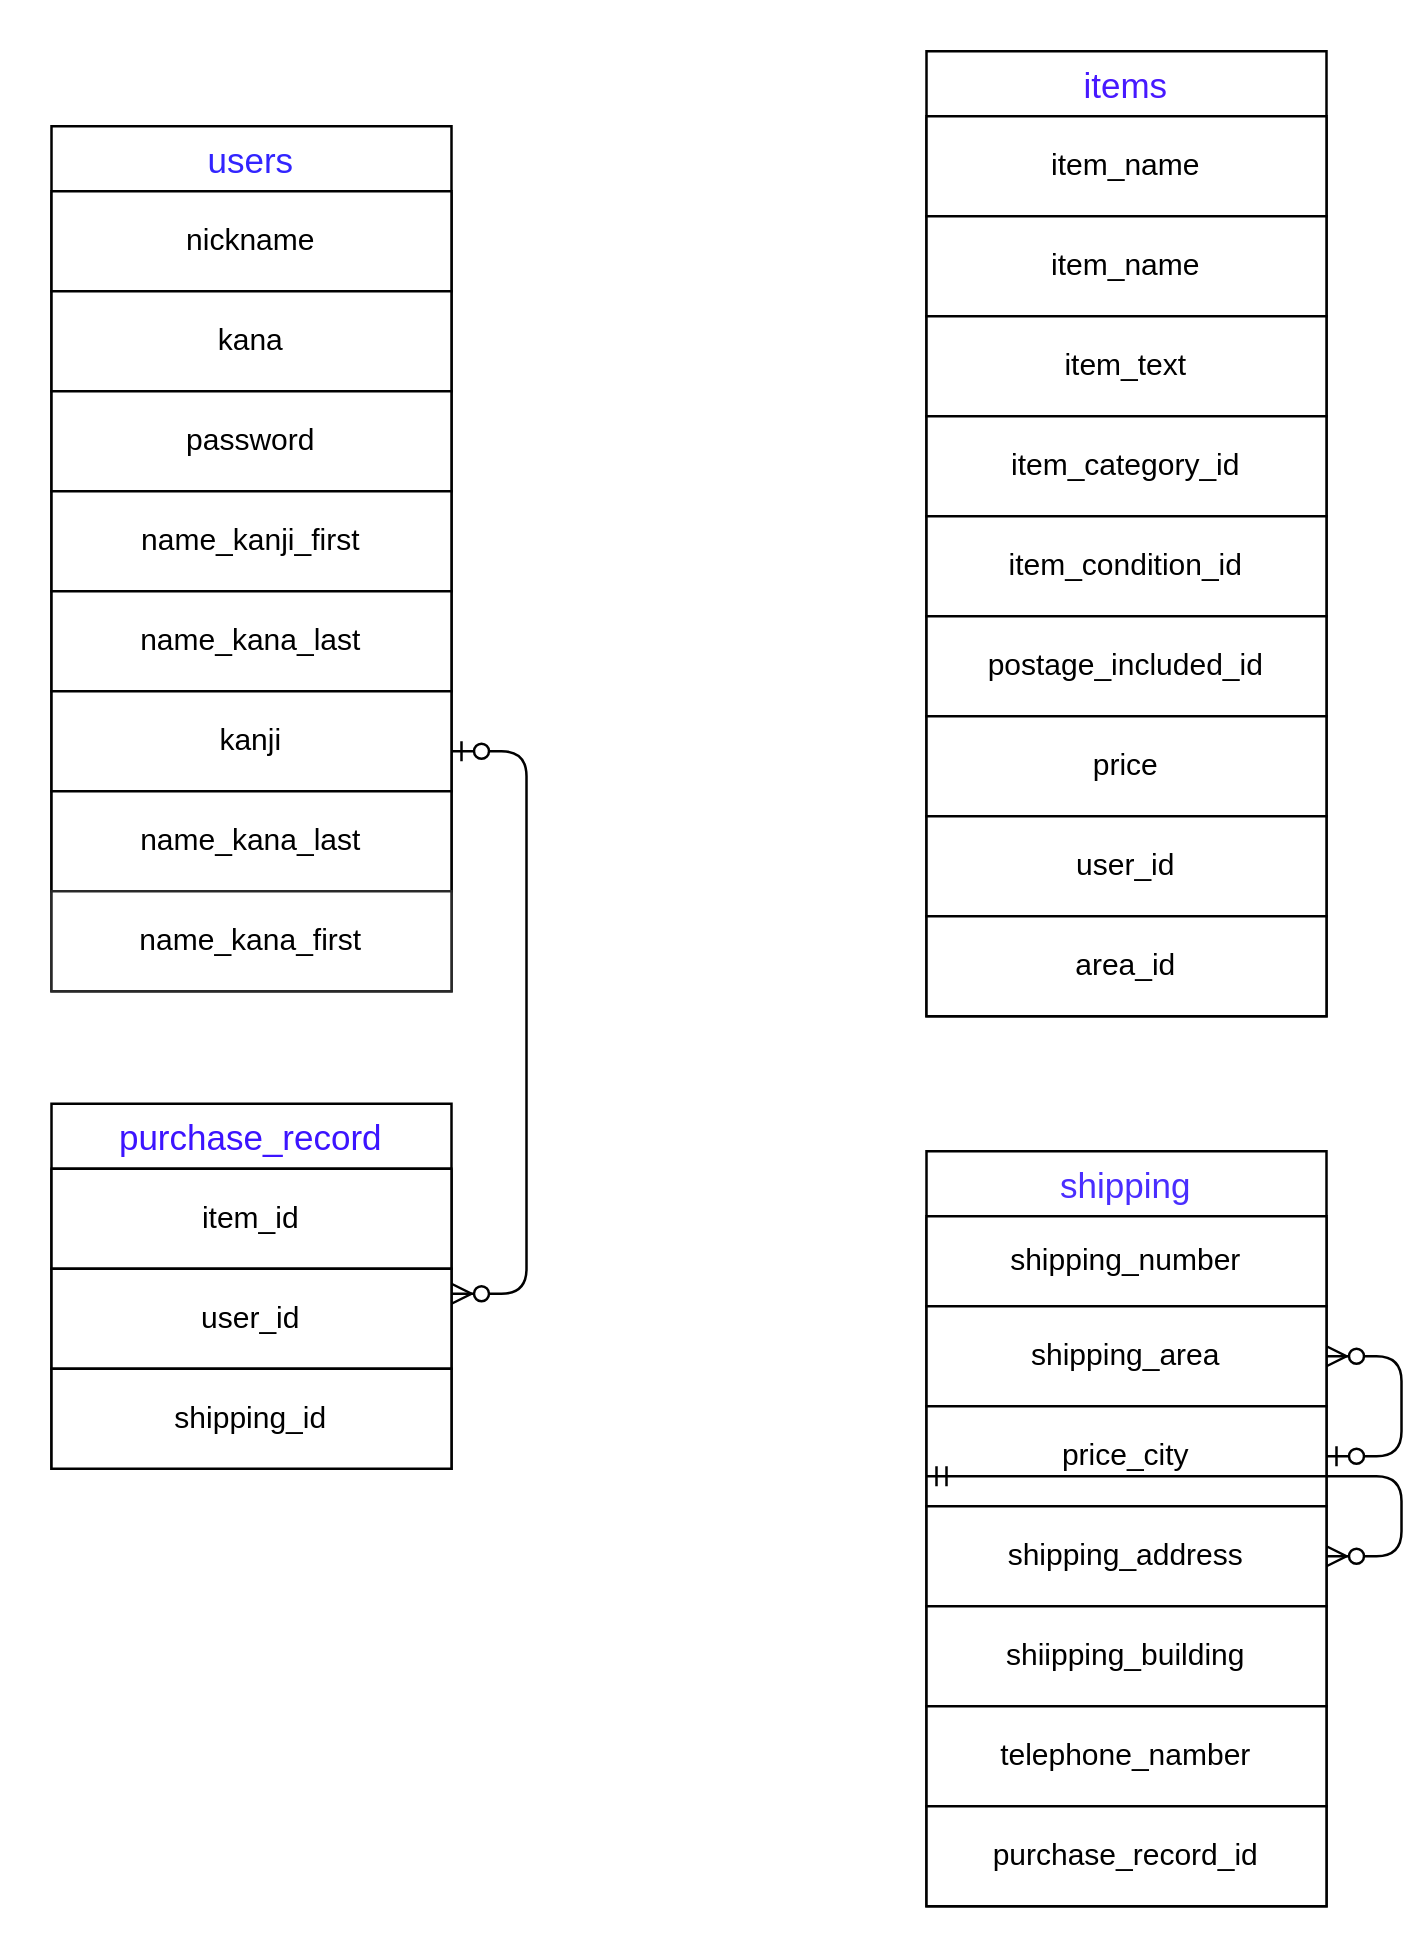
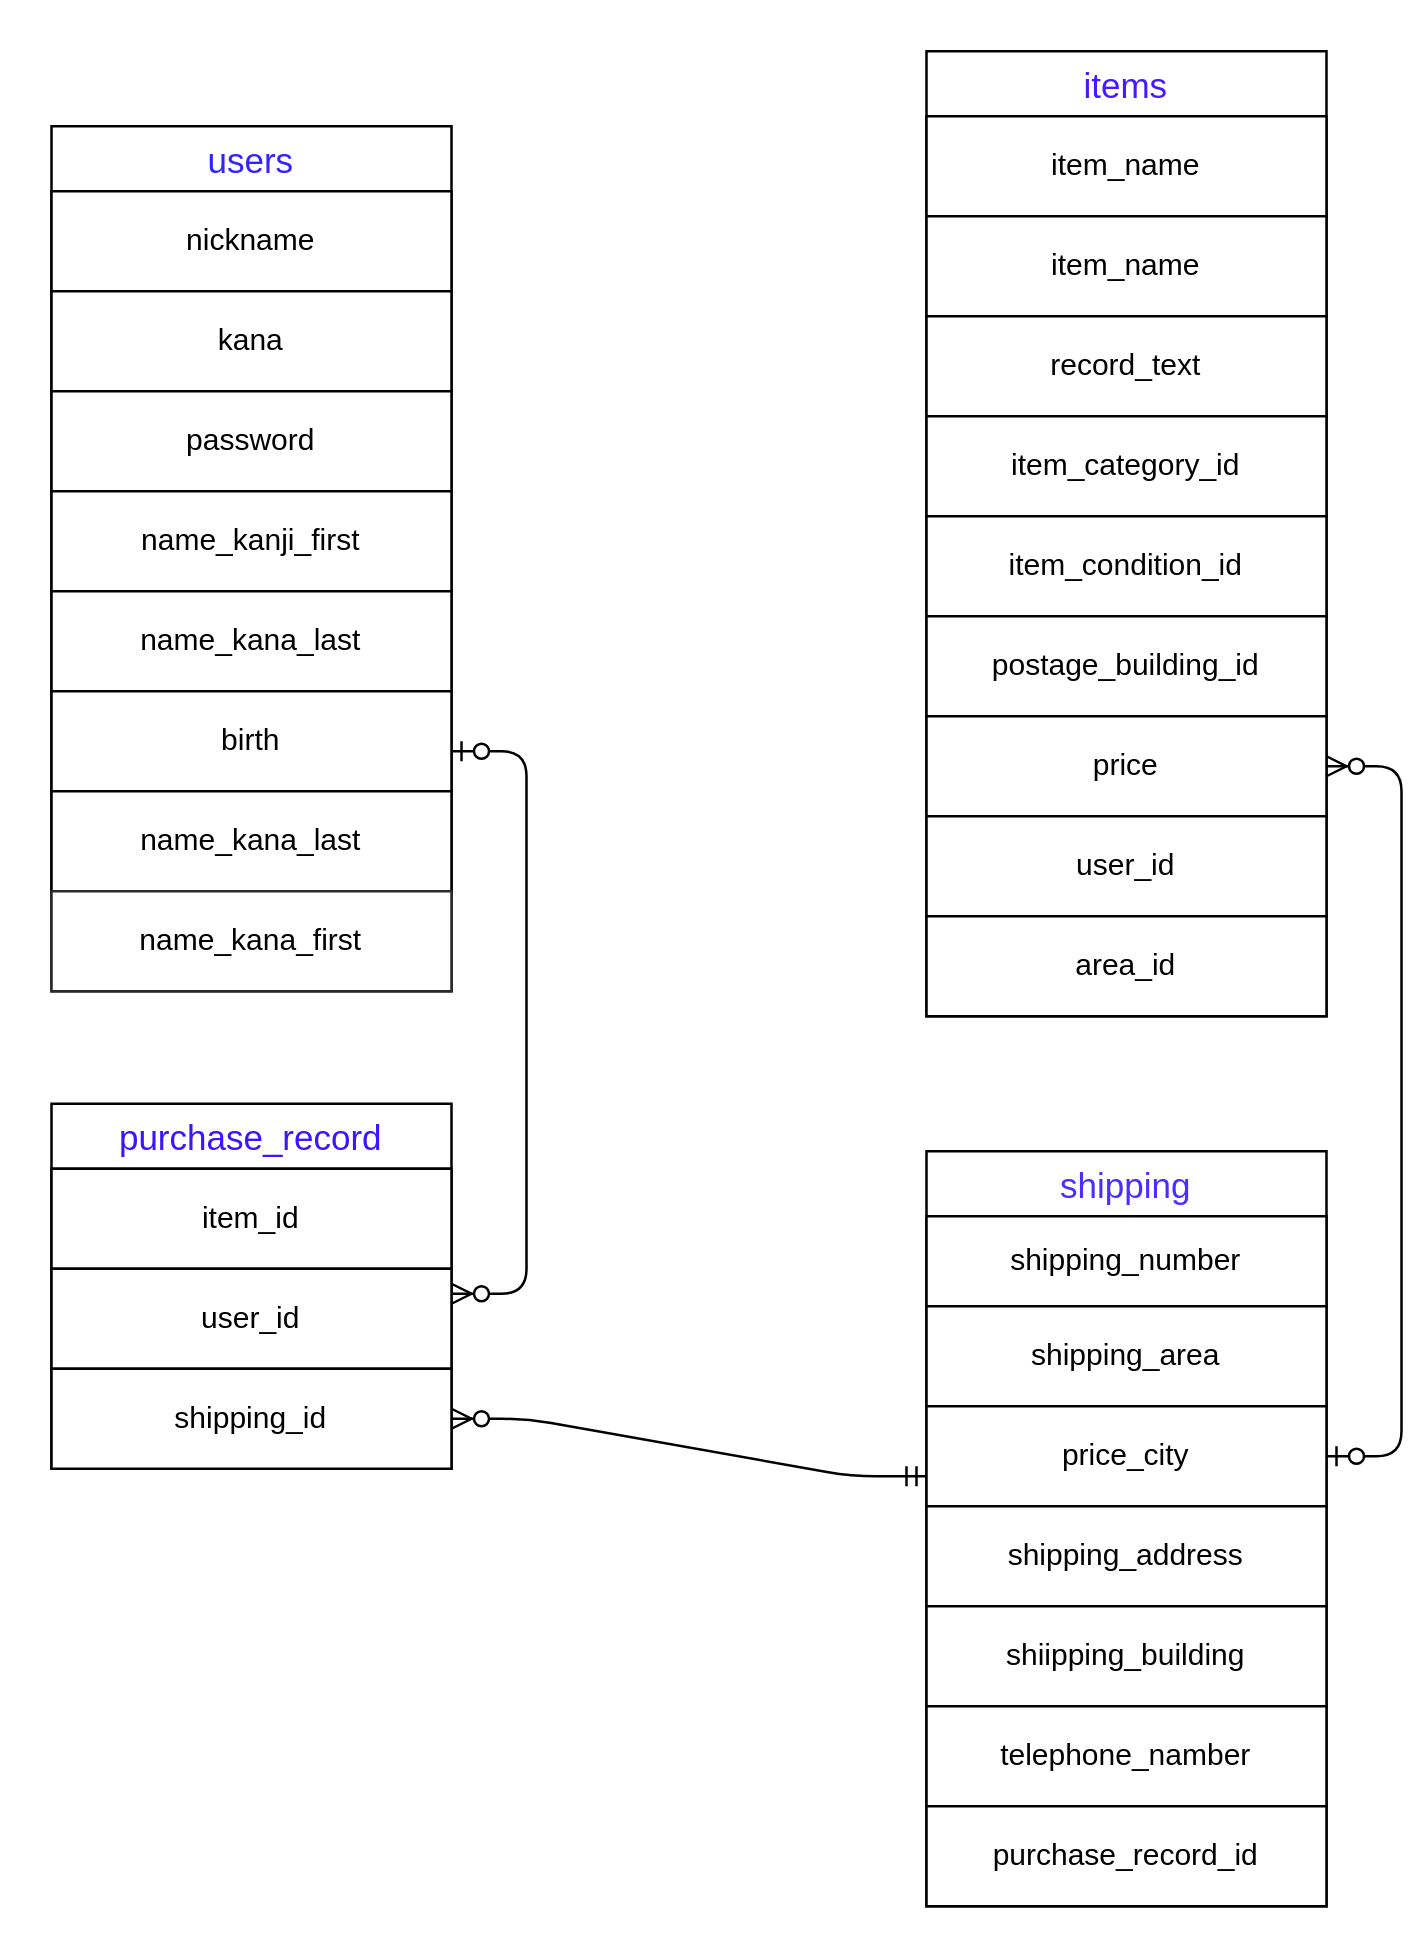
node "item_text": label "item_text" -> "record_text"
node "postage_included_id": label "postage_included_id" -> "postage_building_id"
node "kanji": label "kanji" -> "birth"
edge "shipping_area" -- "price_city": now "price" -- "price_city"
edge "price_city" -- "shipping_address": now "price_city" -- "shipping_id"
